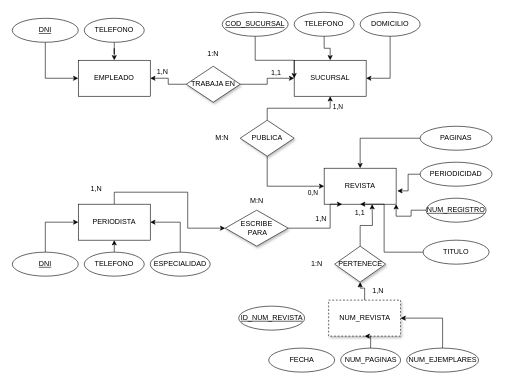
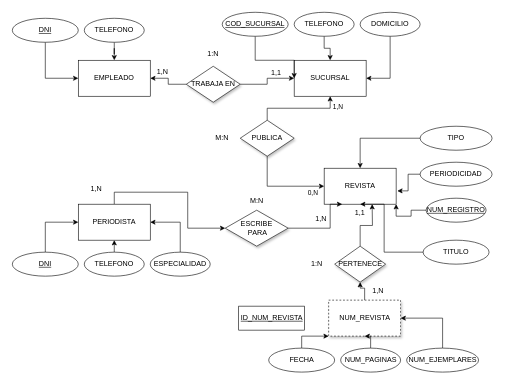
node "PAGINAS": label "PAGINAS" -> "TIPO"
node "ID_NUM_REVISTA": shape ellipse -> rectangle
edge "FECHA" -> "NUM_REVISTA": added
